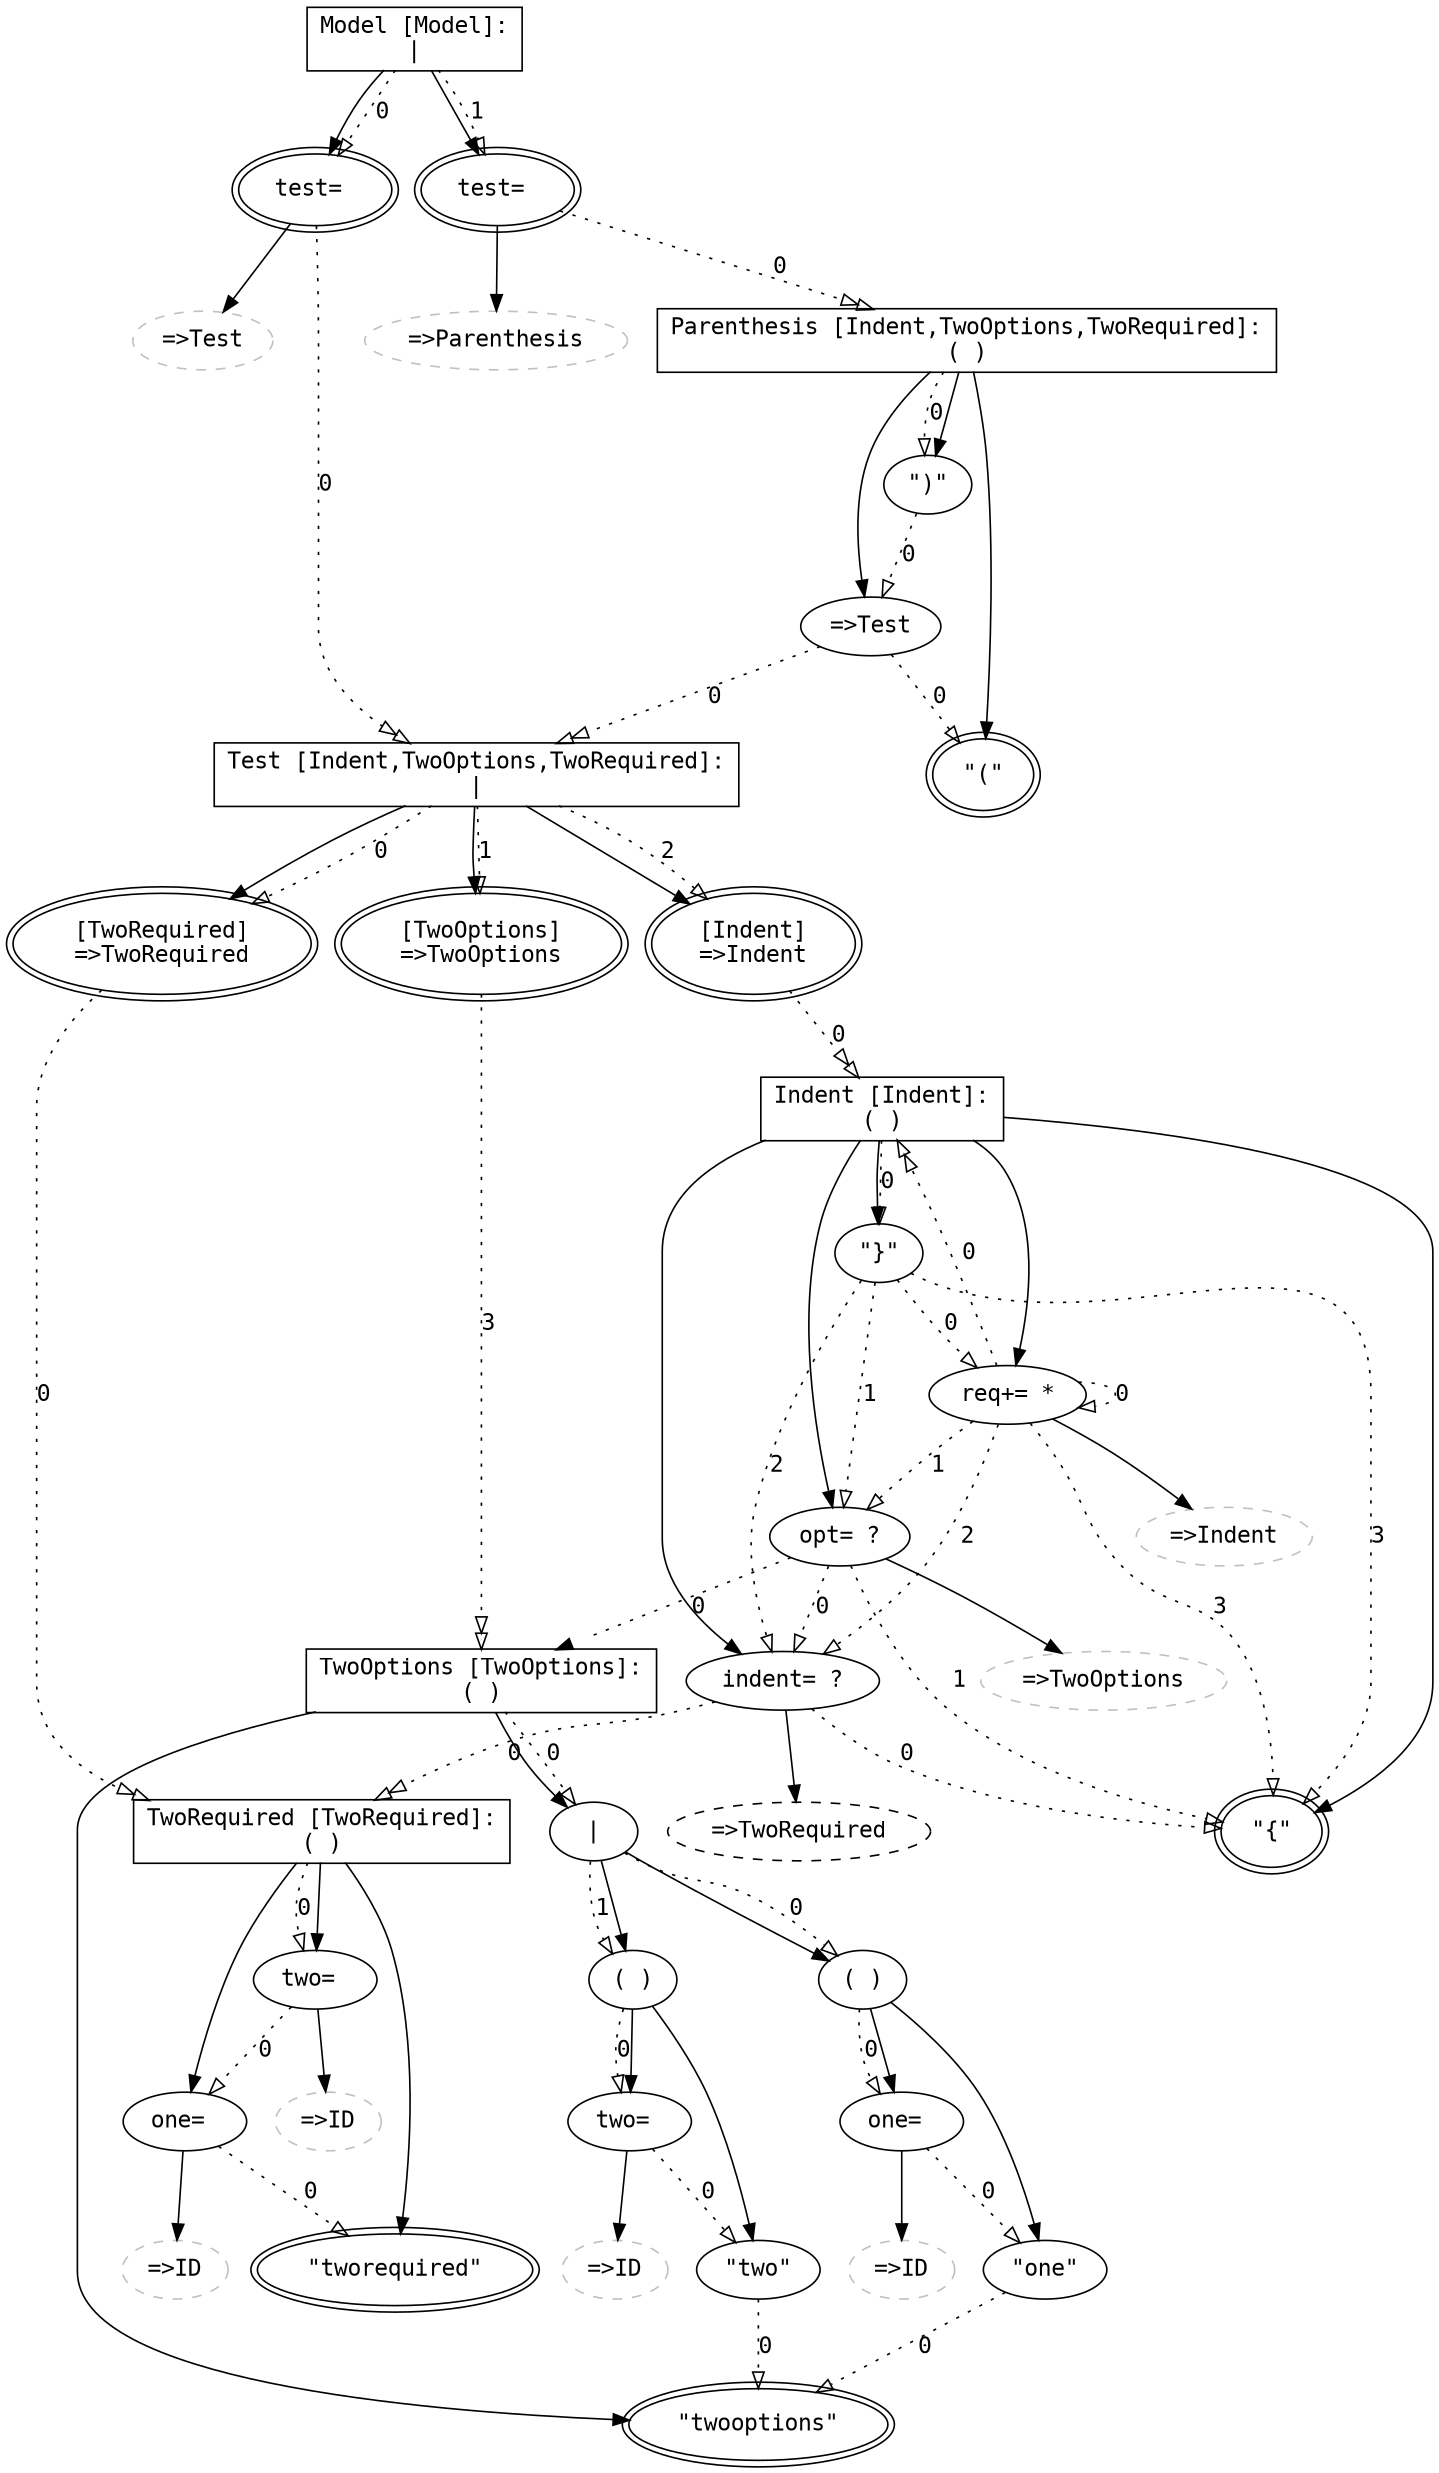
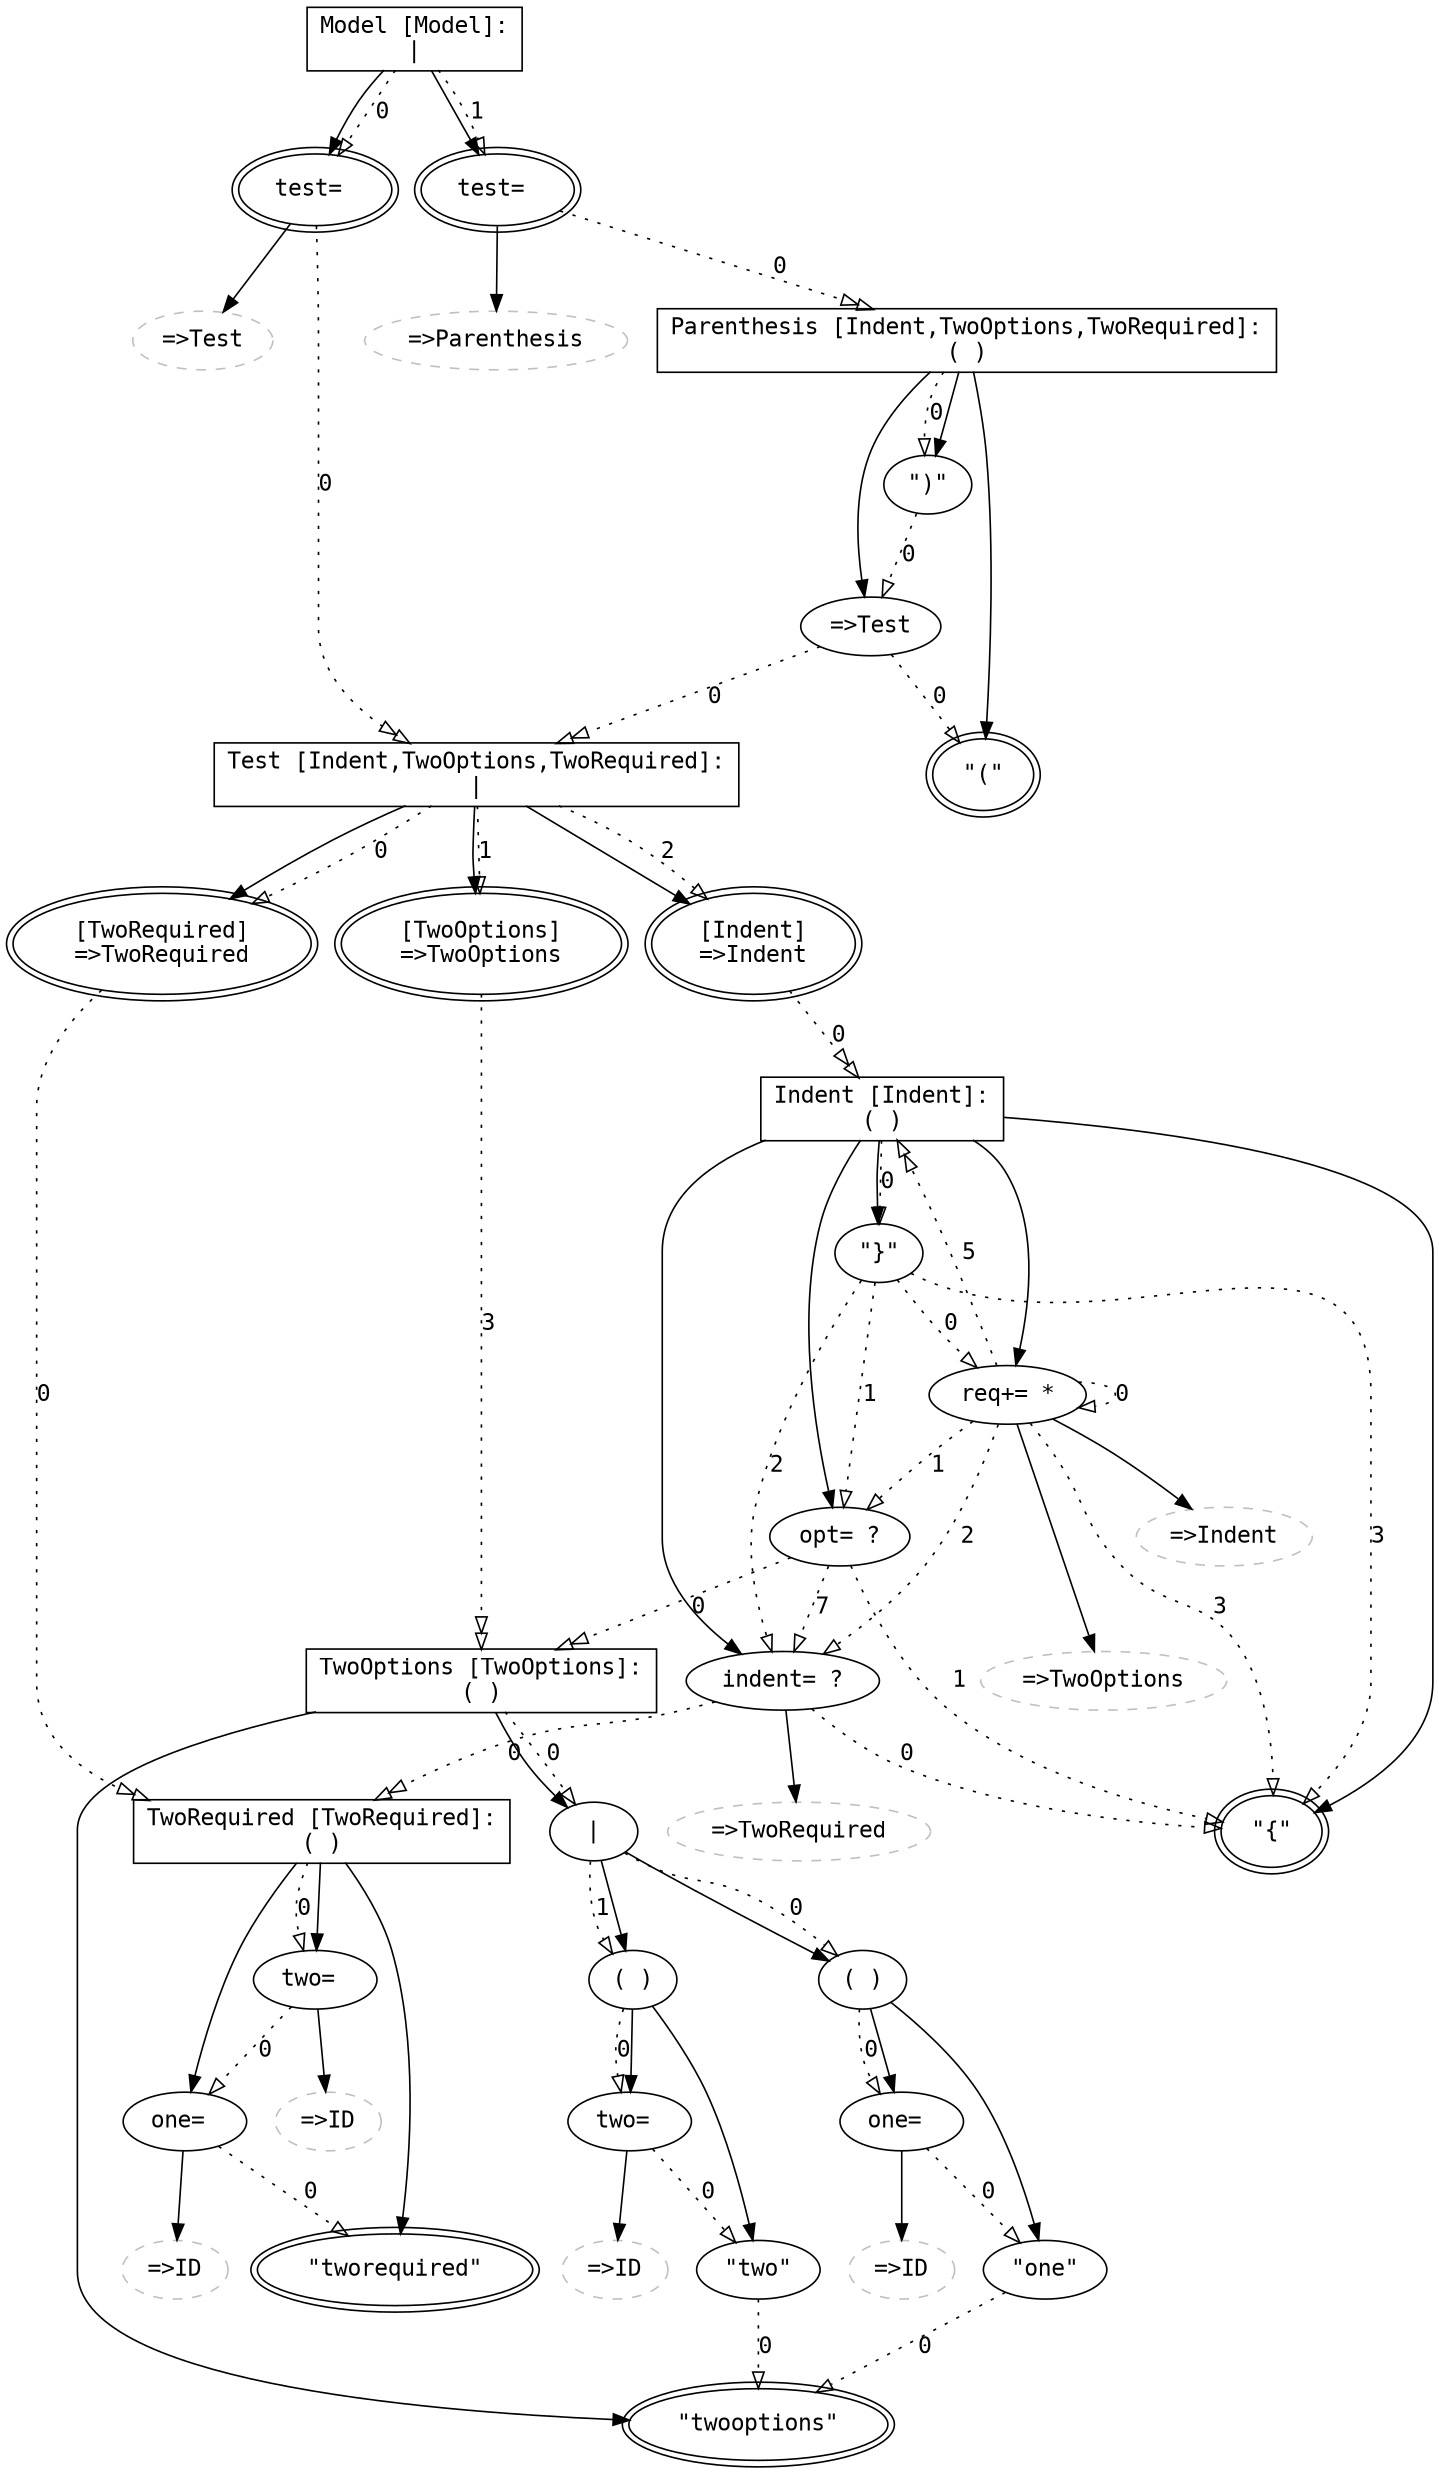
edge "req+= *" -> "Indent [Indent]: ( )": label "0" -> "5"
edge "opt= ?" -> "TwoOptions [TwoOptions]: ( )": arrowhead normal -> onormalonormal
edge "opt= ?" -> "=>TwoOptions": now "req+= *" -> "=>TwoOptions"
edge "opt= ?" -> "indent= ?": label "0" -> "7"
node "=>TwoRequired": color black -> grey
